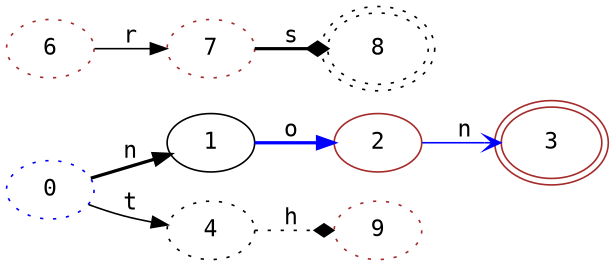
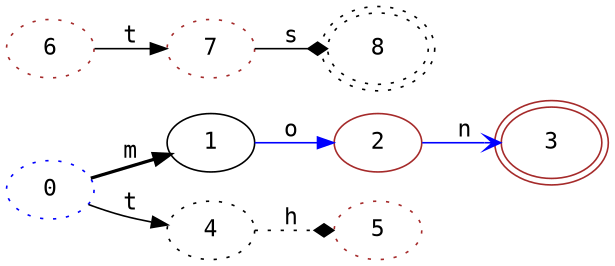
edge "6" -> "7": label "r" -> "t"
edge "7" -> "8": style bold -> solid
edge "1" -> "2": style bold -> solid
edge "0" -> "1": label "n" -> "m"
node "9": label "9" -> "5"
